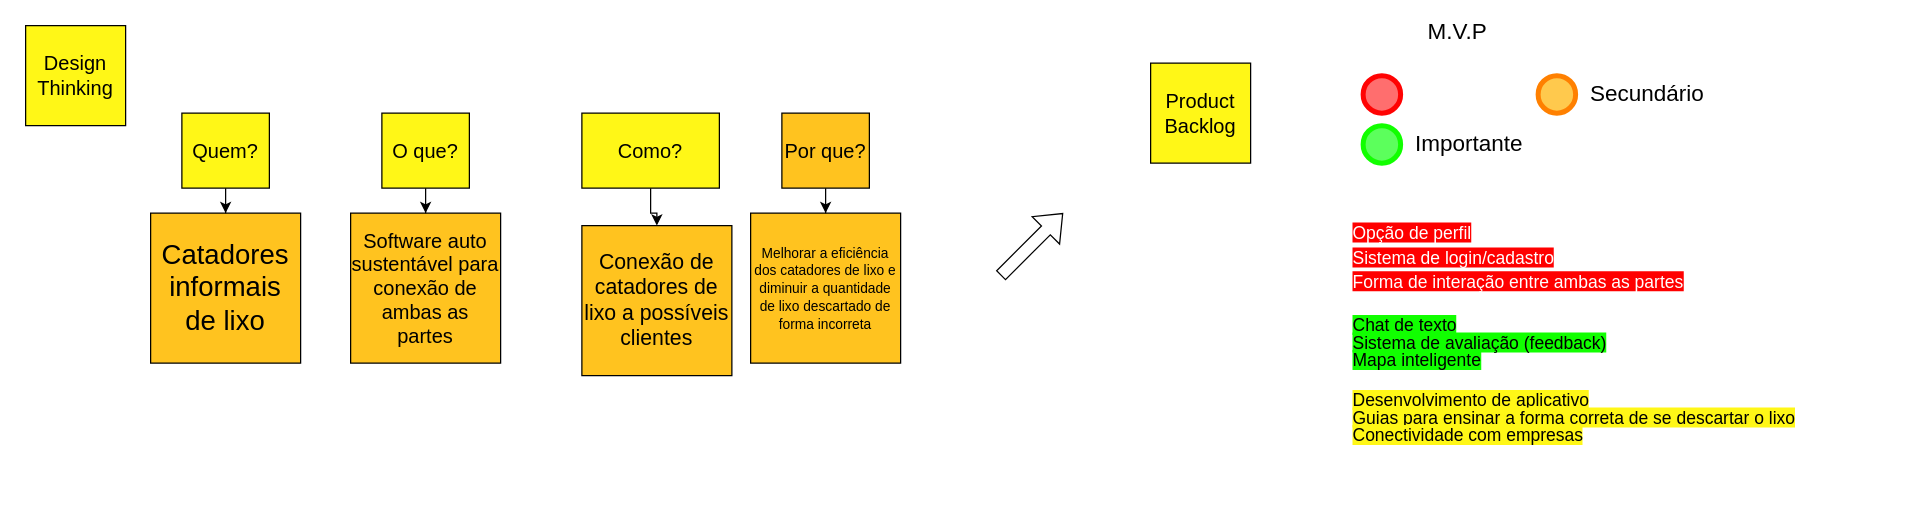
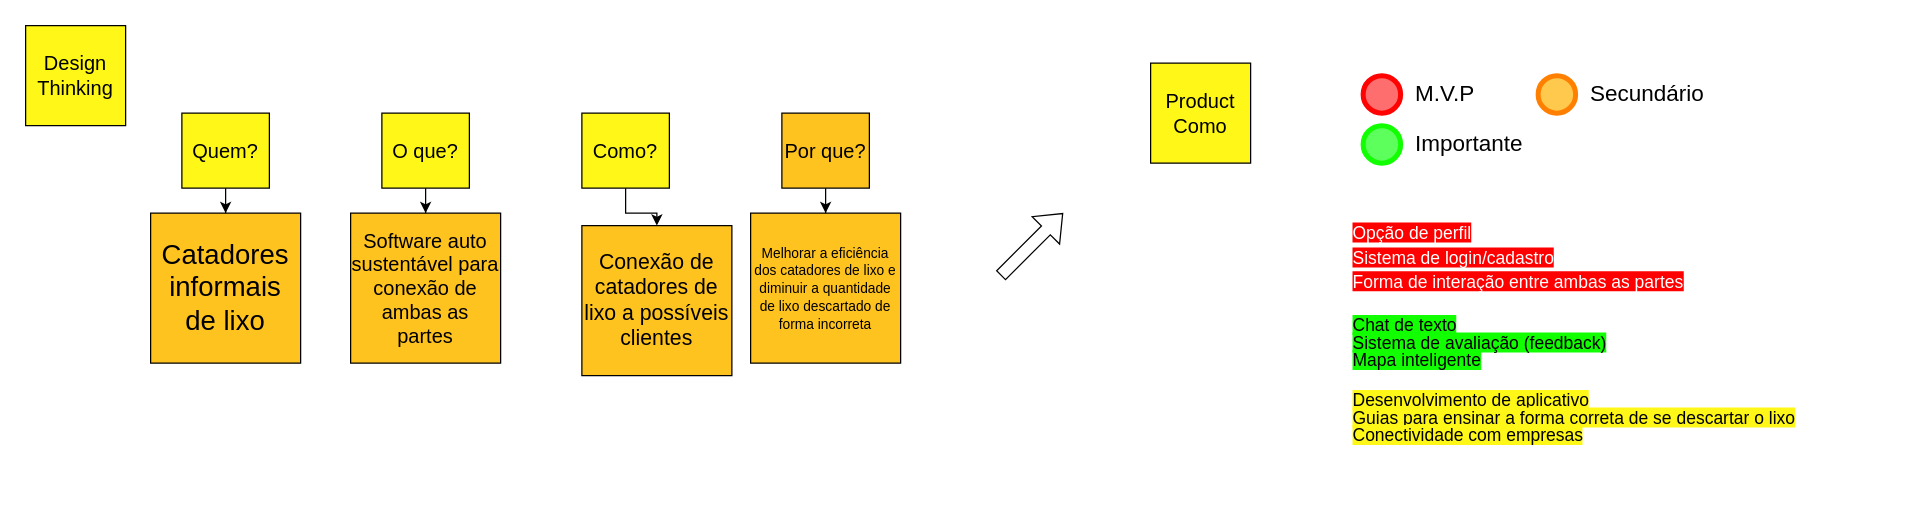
node "M.V.P": moved (1463, 32) -> (1451, 94)
node "Product Backlog": label "Product Backlog" -> "Product Como"
node "Como?": size 138x75 -> 88x75
